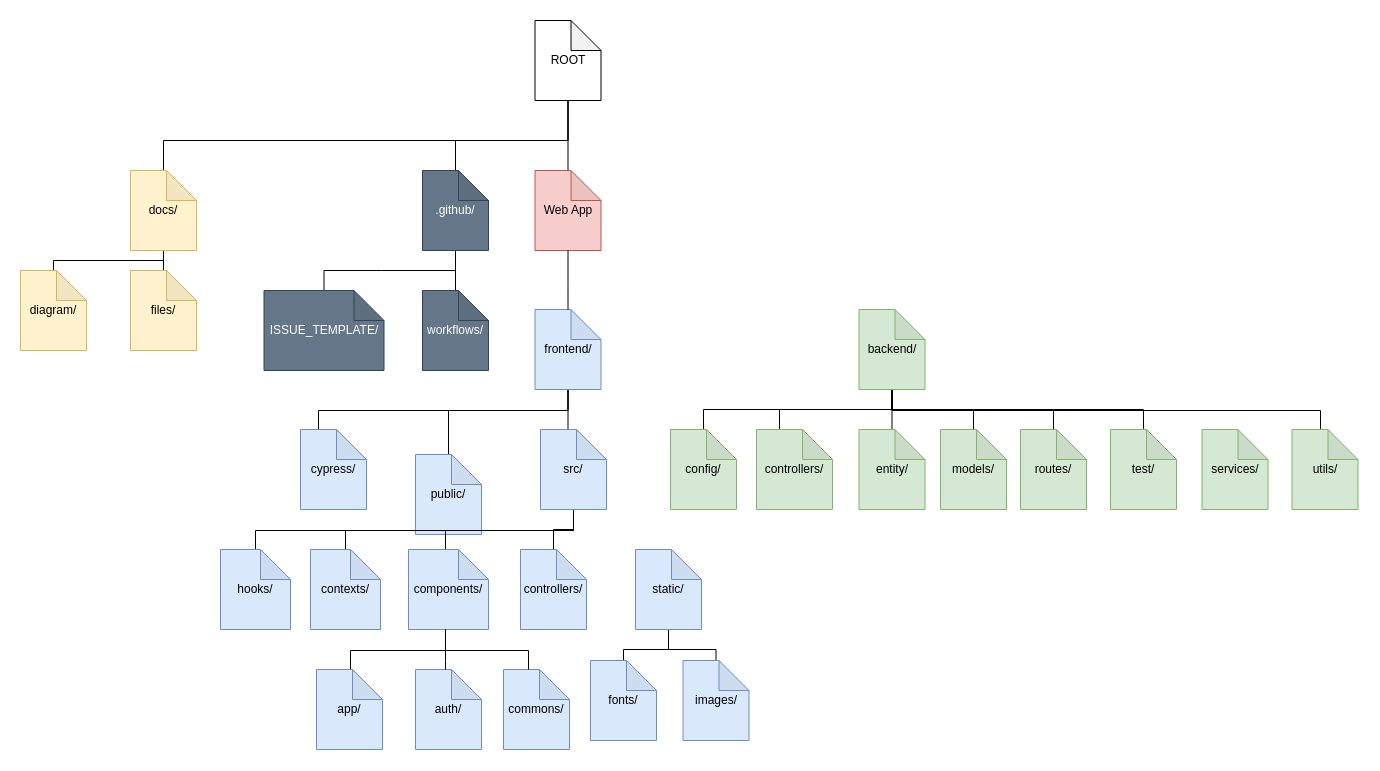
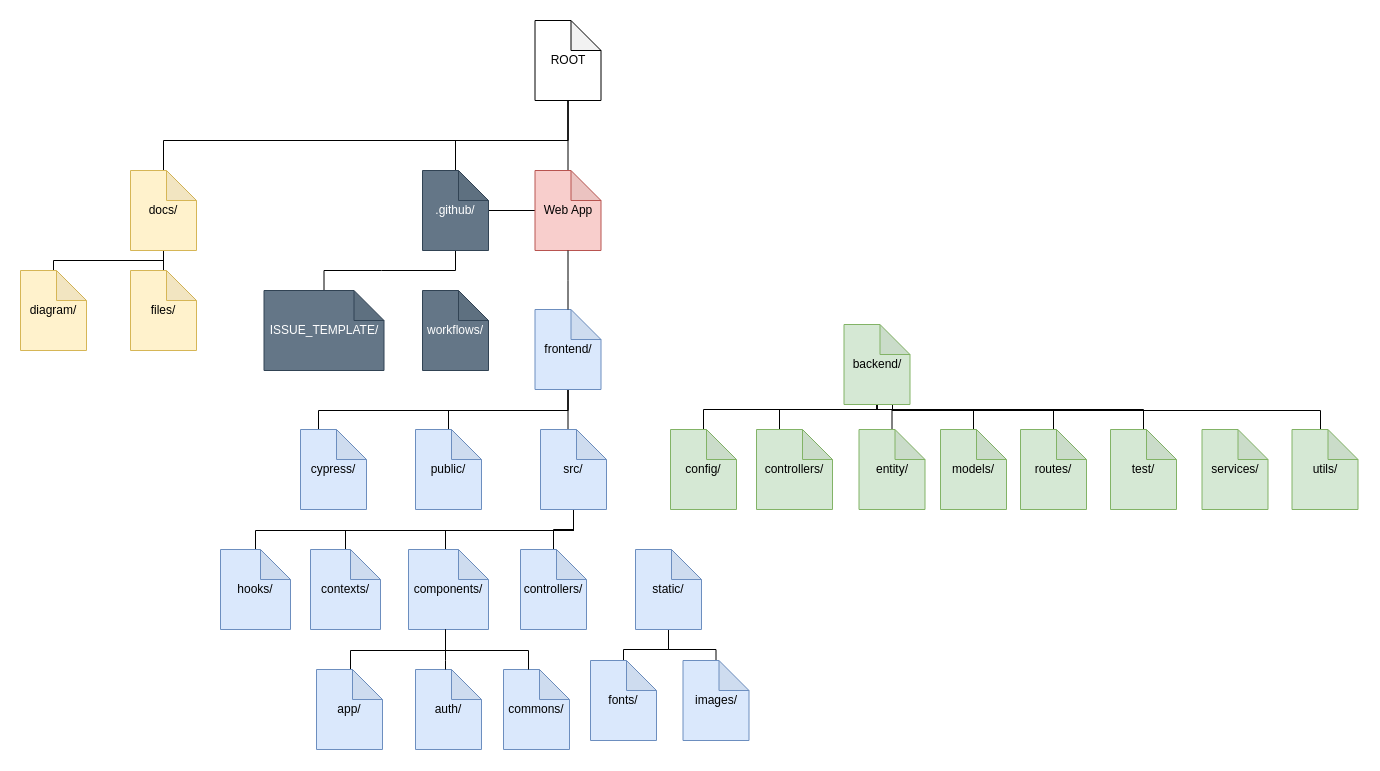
edge ".github/" -- "workflows/": now ".github/" -- "Web App"
node "backend/": moved (892, 350) -> (877, 365)
node "public/": moved (449, 495) -> (449, 470)
